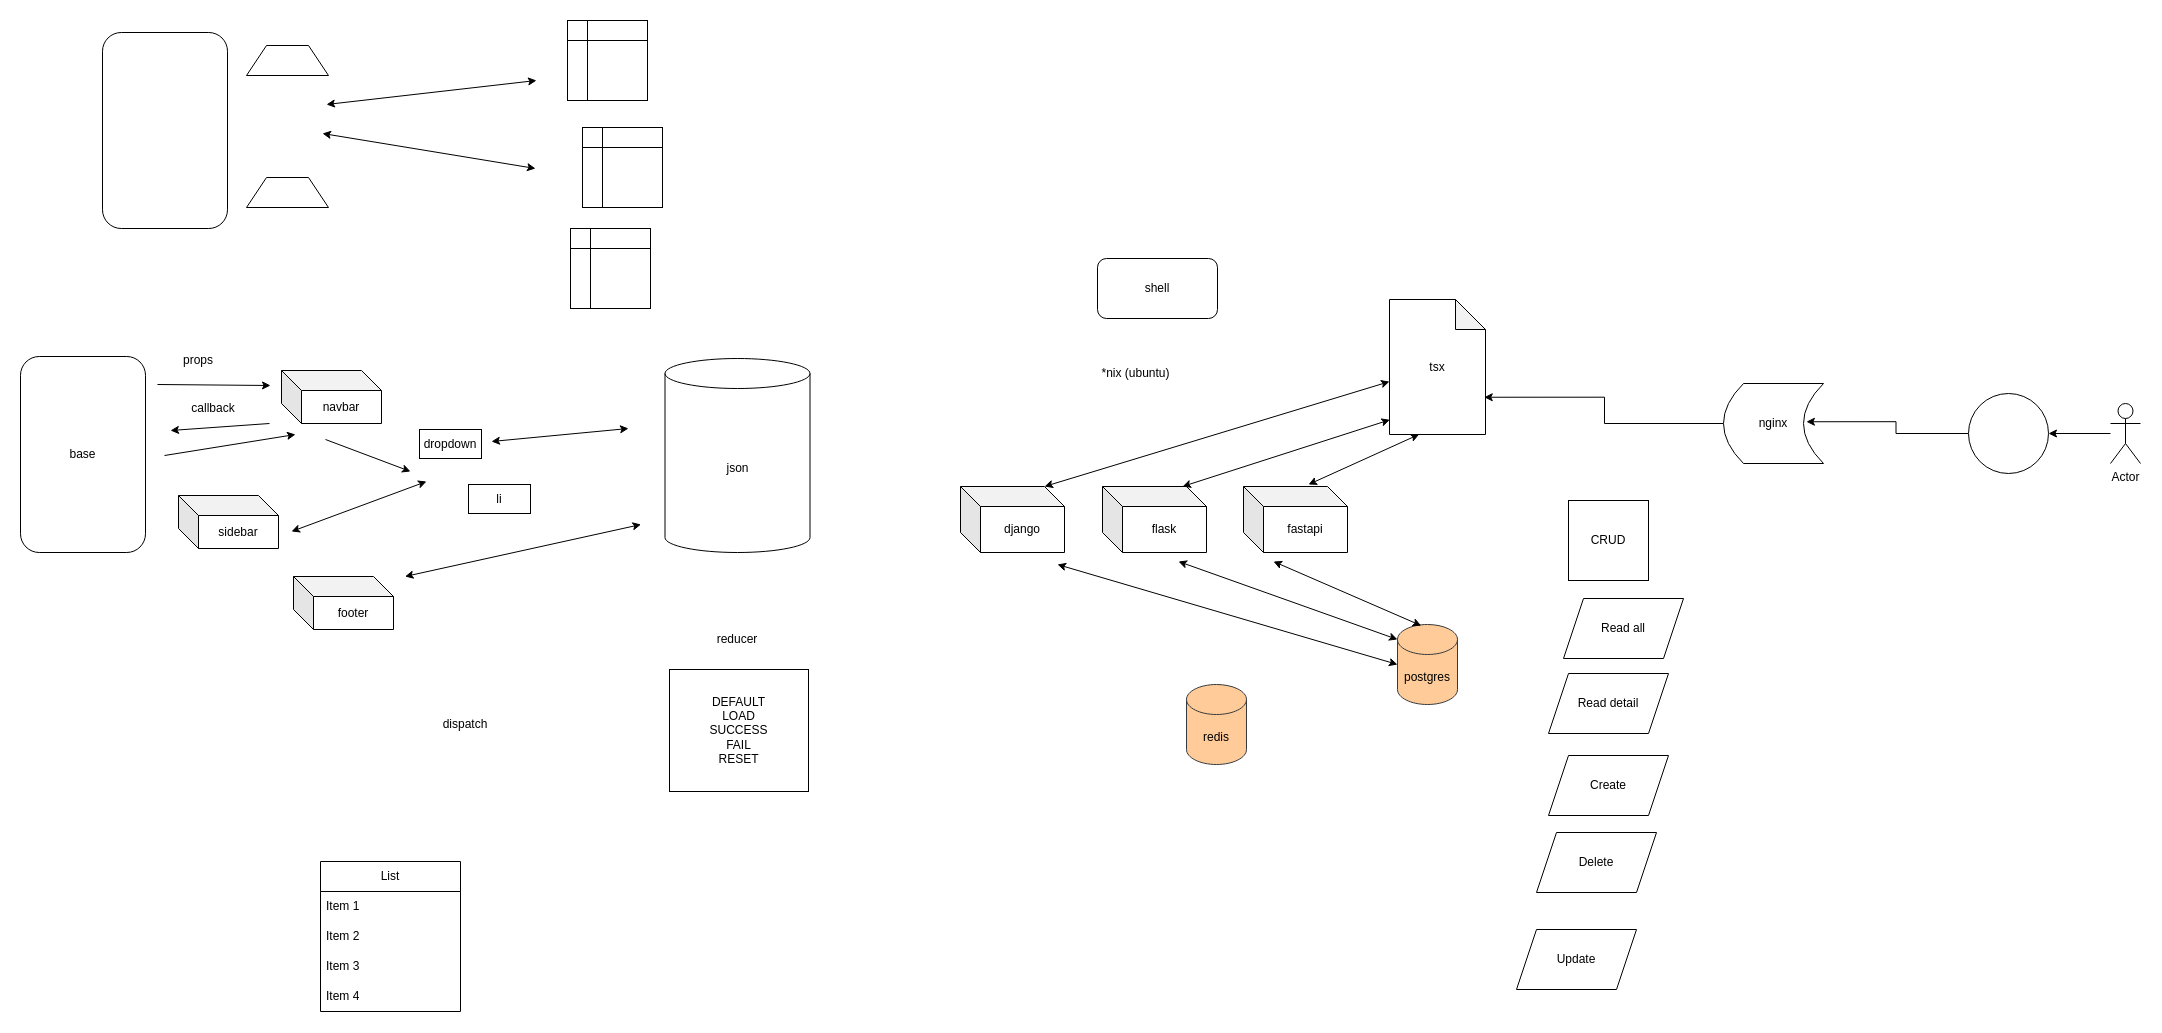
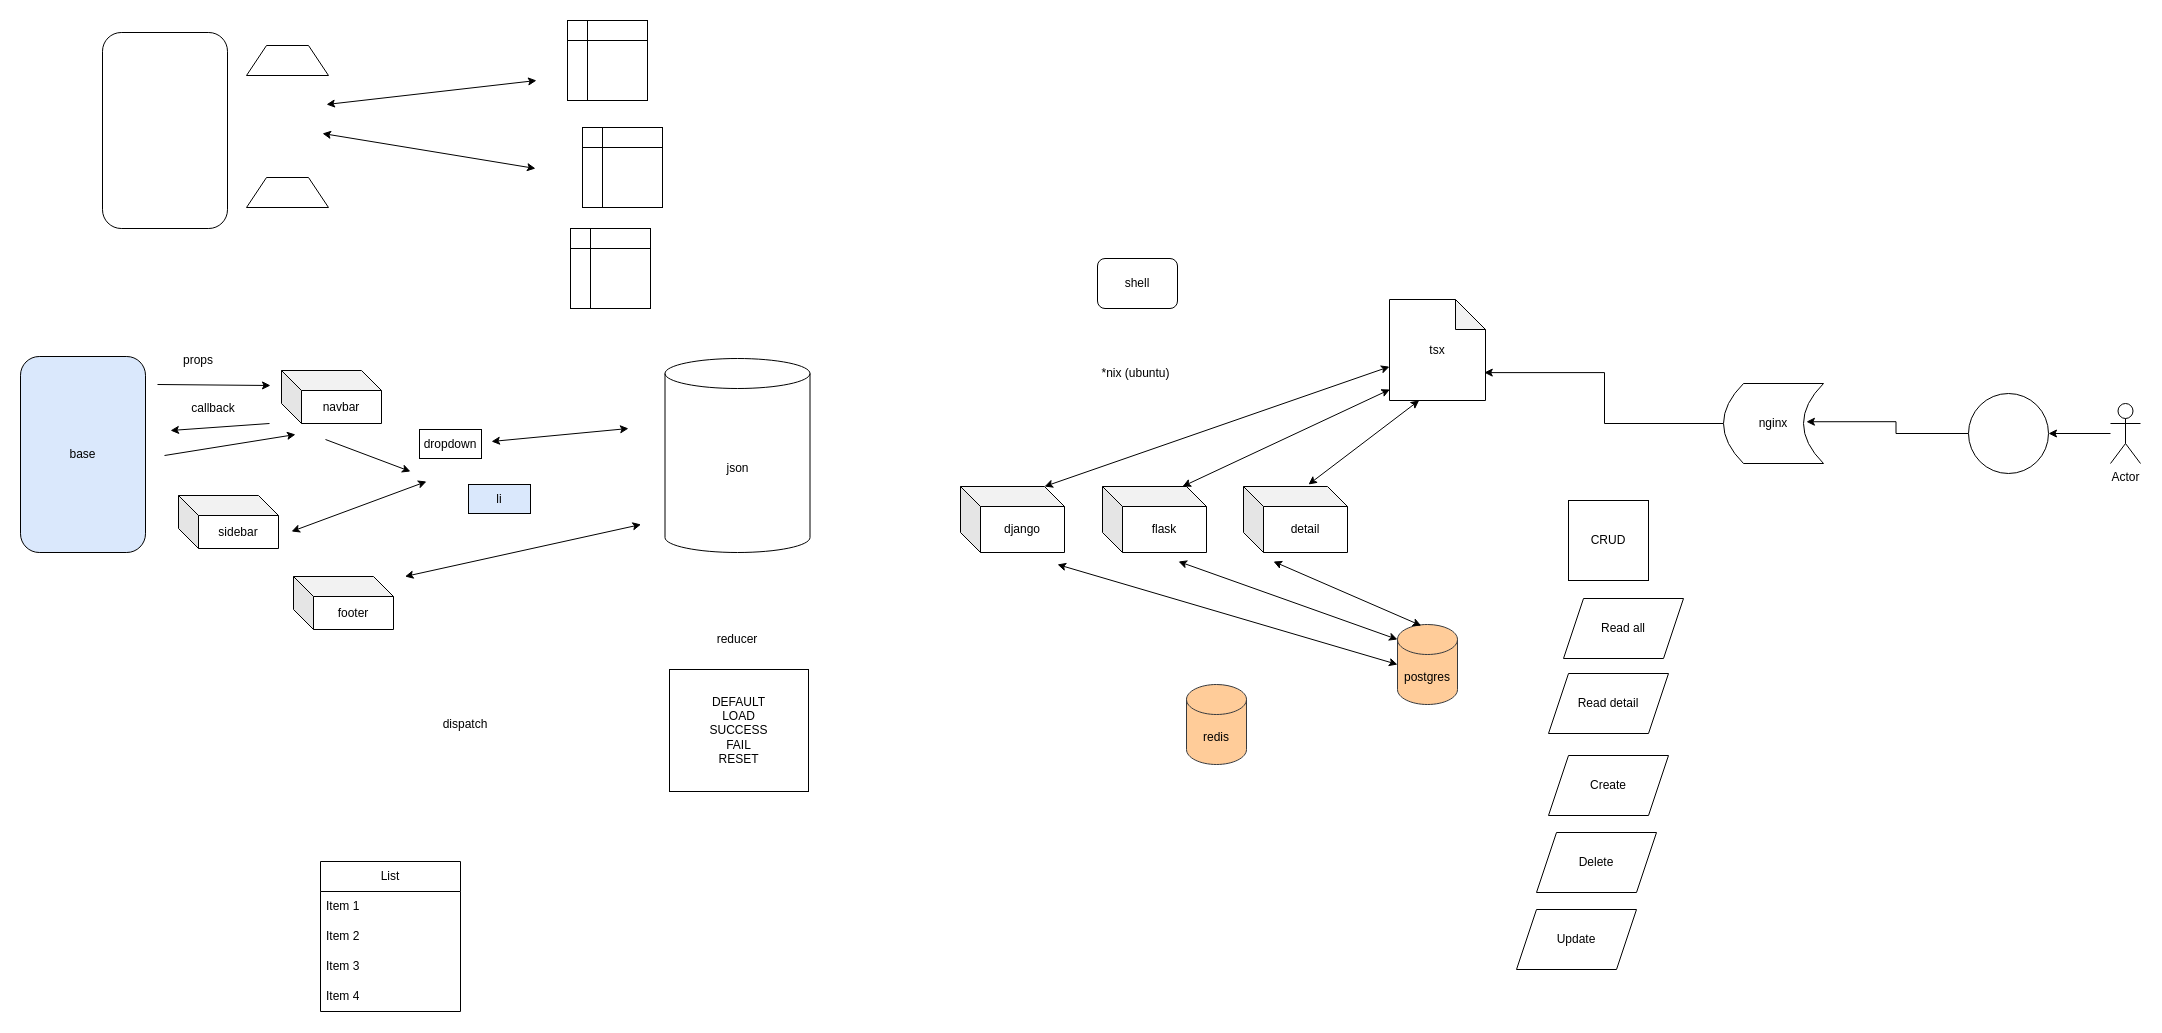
node "shell": size 120x60 -> 80x50
node "tsx": size 96x135 -> 96x101
node "base": fillcolor #ffffff -> #dae8fc
node "li": fillcolor #ffffff -> #dae8fc
node "fastapi": label "fastapi" -> "detail"
node "Update": moved (1577, 960) -> (1577, 940)
